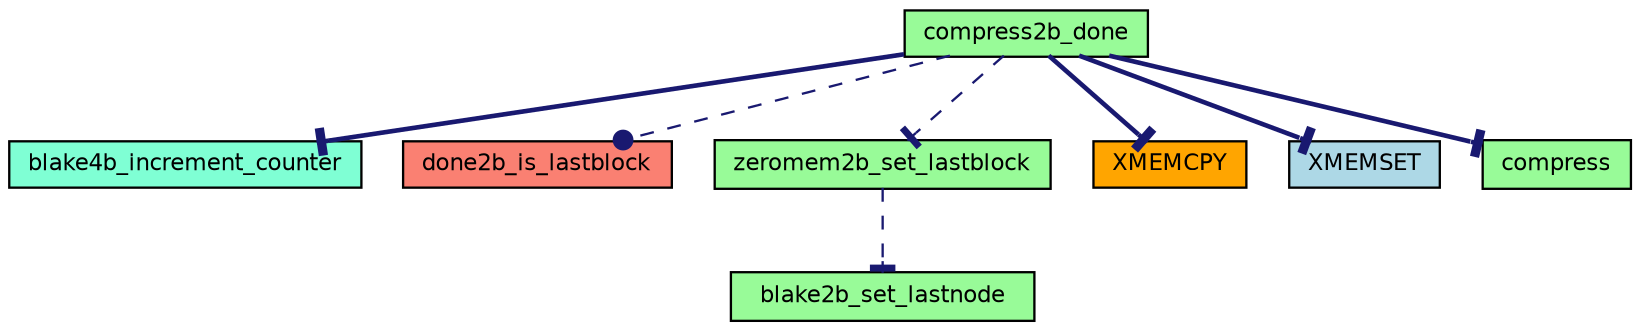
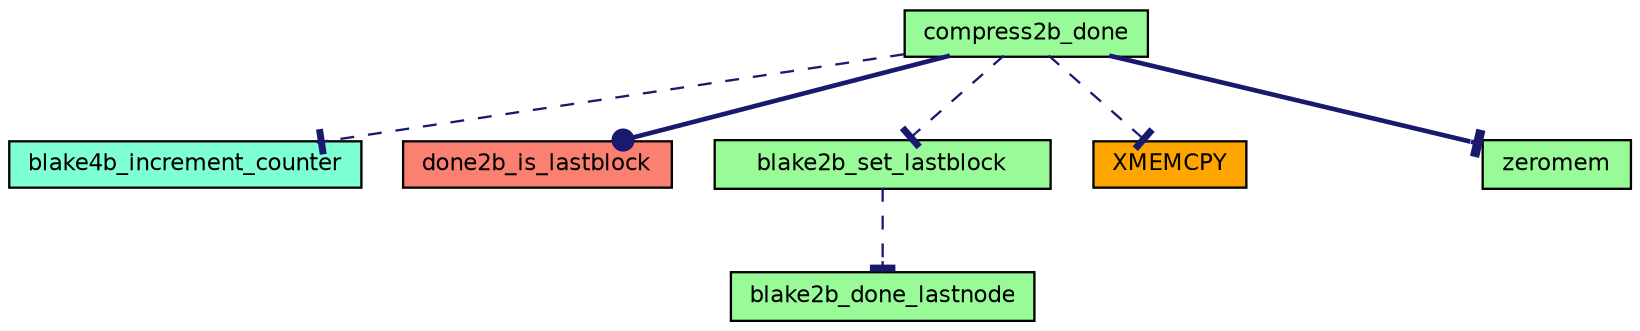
edge "compress2b_done" -> "XMEMCPY": style bold -> dashed
edge "compress2b_done" -> "blake4b_increment_counter": style bold -> dashed
edge "compress2b_done" -> "done2b_is_lastblock": style dashed -> bold
node "zeromem2b_set_lastblock": label "zeromem2b_set_lastblock" -> "blake2b_set_lastblock"
node "XMEMSET": removed
node "compress": label "compress" -> "zeromem"
node "blake2b_set_lastnode": label "blake2b_set_lastnode" -> "blake2b_done_lastnode"
